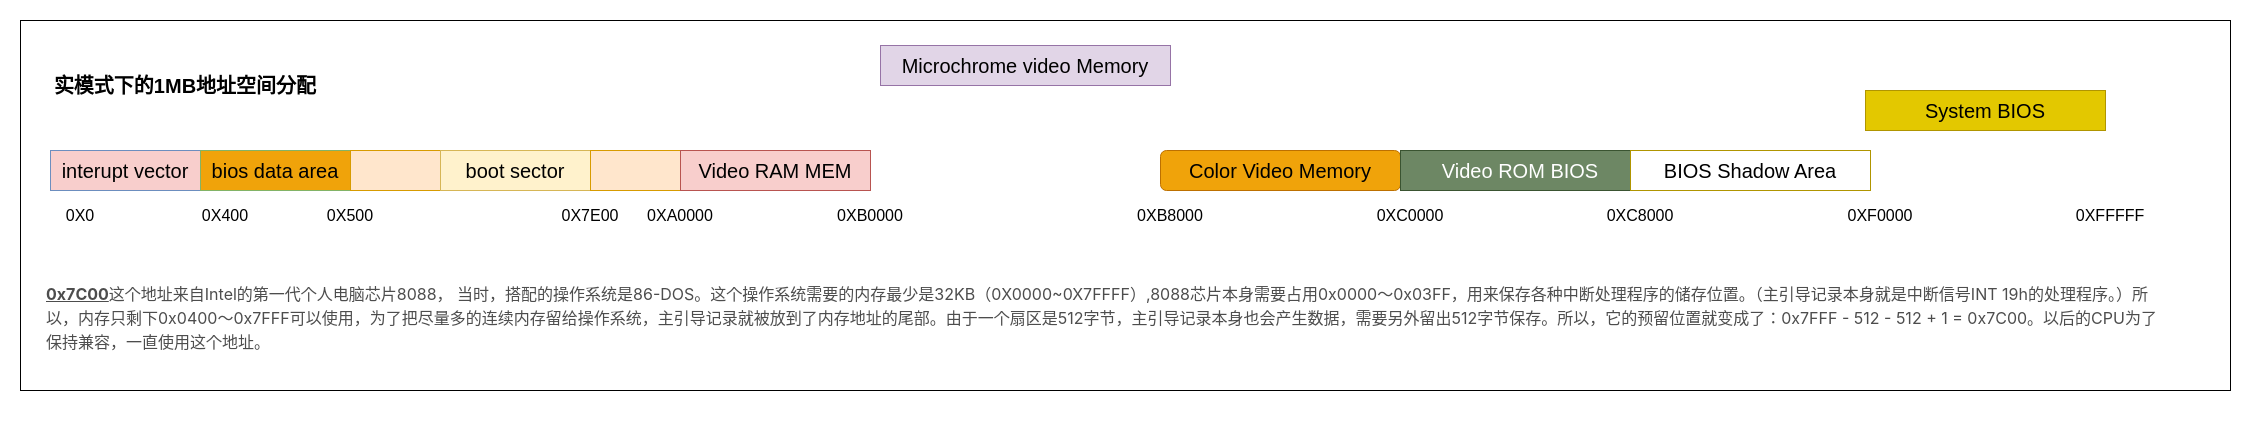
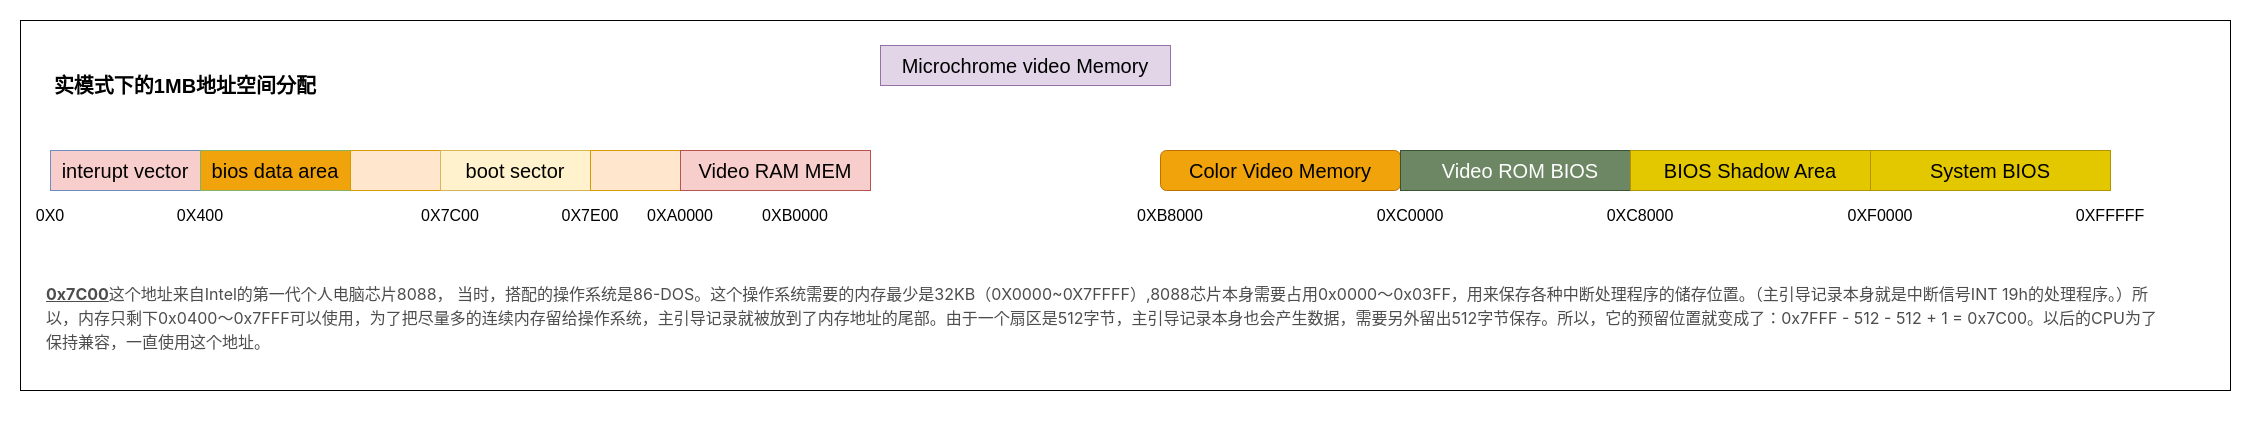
node "System BIOS": moved (1986, 111) -> (1991, 171)
node "BIOS Shadow Area": fillcolor #ffffff -> #e3c800
node "0X0": moved (81, 216) -> (51, 216)
node "0X400": moved (226, 216) -> (201, 216)
node "0X500": removed
node "0X7C00": added
node "0XB0000": moved (871, 216) -> (796, 216)
